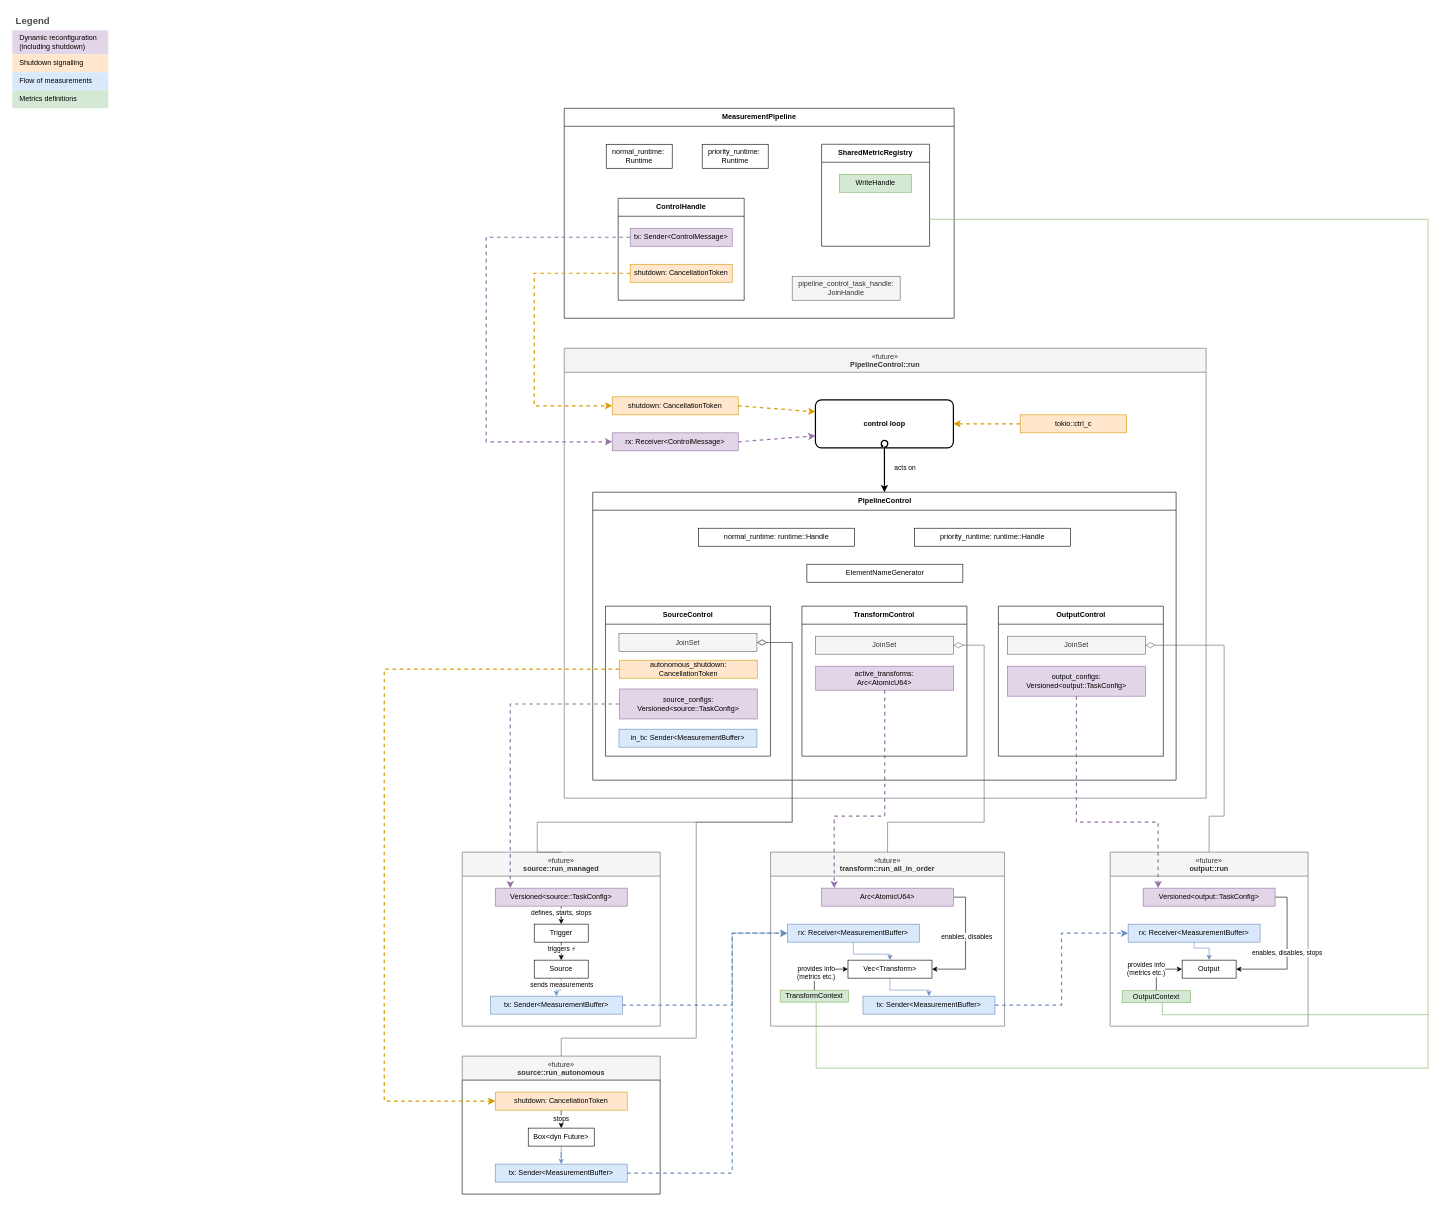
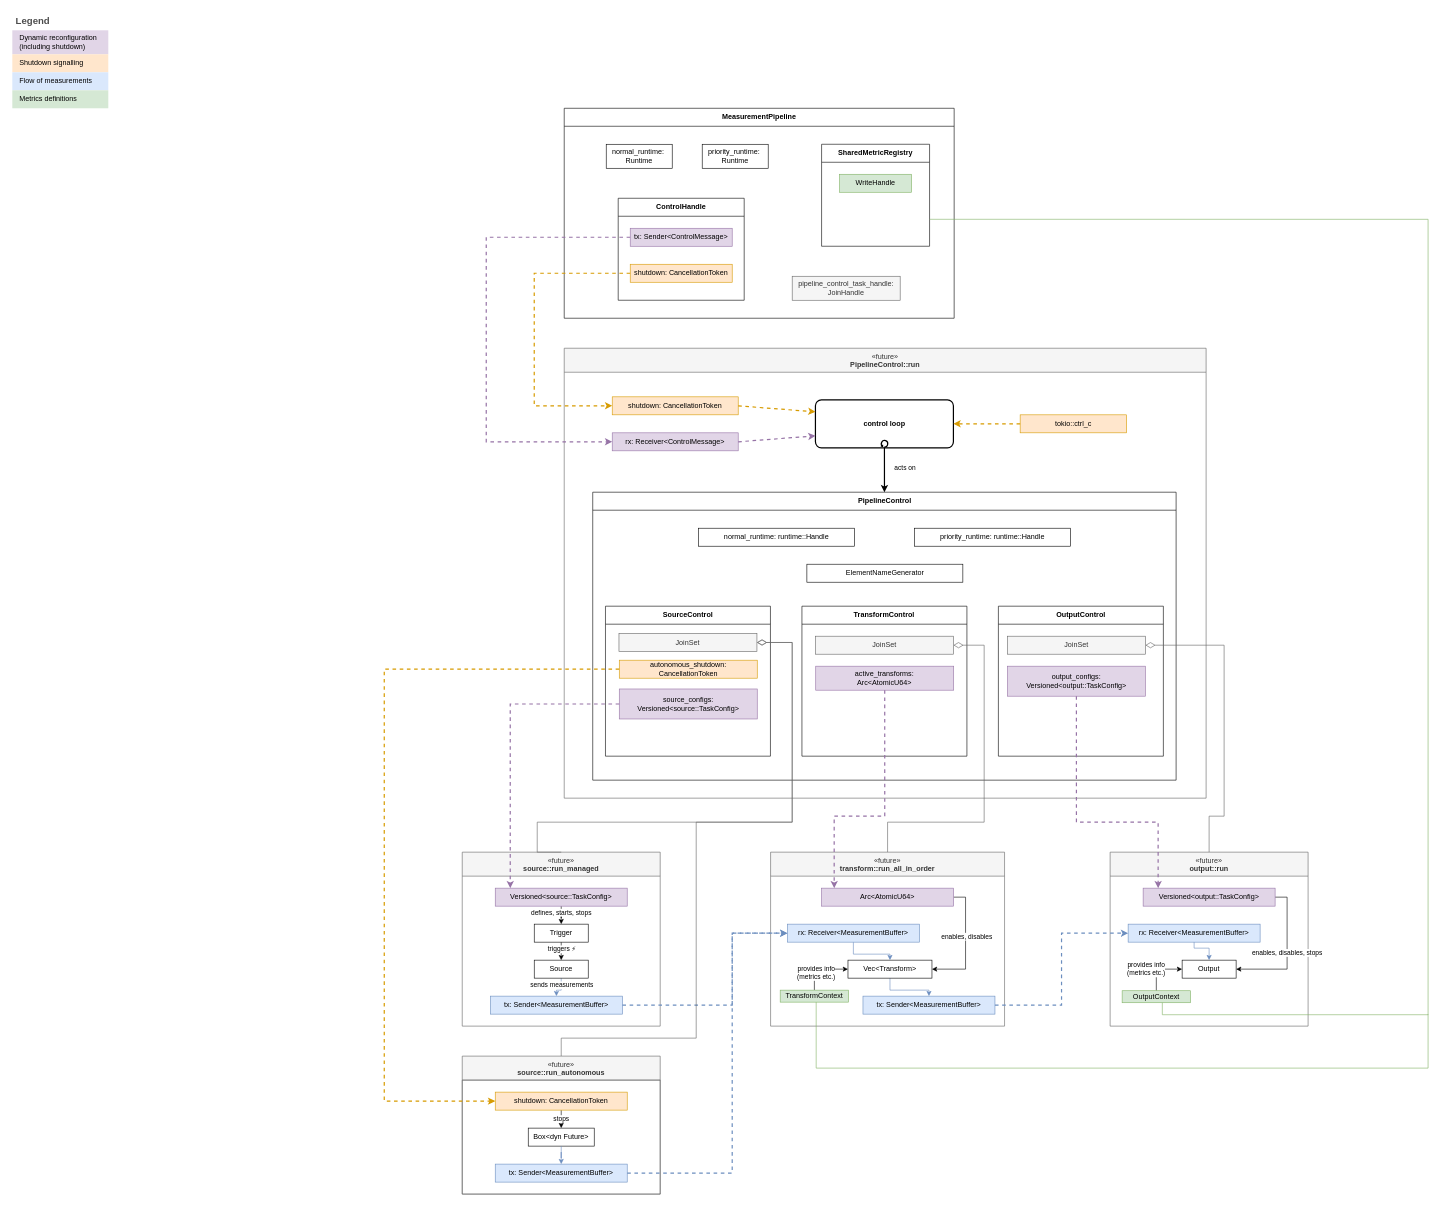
node "in_tx: Sender<MeasurementBuffer>": removed
